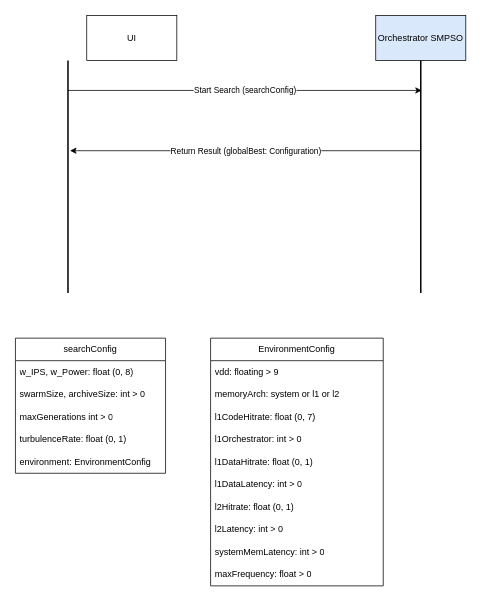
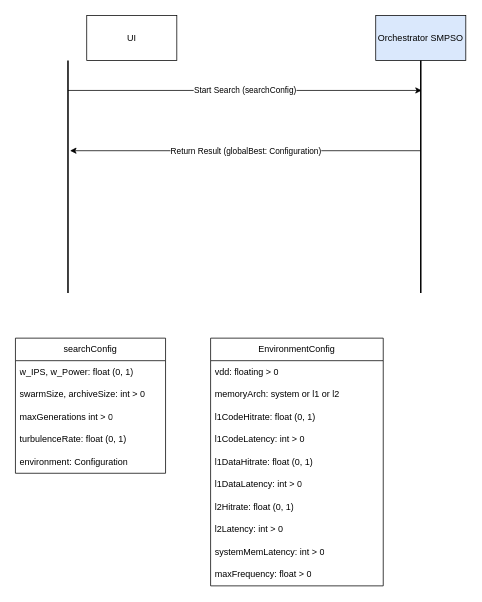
node "w_IPS, w_Power: float (0, 8)": label "w_IPS, w_Power: float (0, 8)" -> "w_IPS, w_Power: float (0, 1)"
node "vdd: floating > 9": label "vdd: floating > 9" -> "vdd: floating > 0"
node "l1CodeHitrate: float (0, 7)": label "l1CodeHitrate: float (0, 7)" -> "l1CodeHitrate: float (0, 1)"
node "l1Orchestrator: int > 0": label "l1Orchestrator: int > 0" -> "l1CodeLatency: int > 0"
node "environment: EnvironmentConfig": label "environment: EnvironmentConfig" -> "environment: Configuration"
